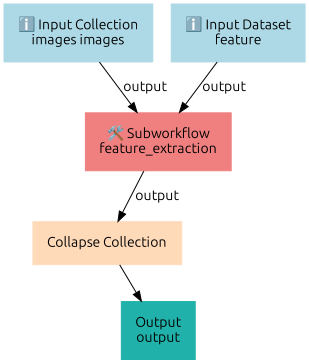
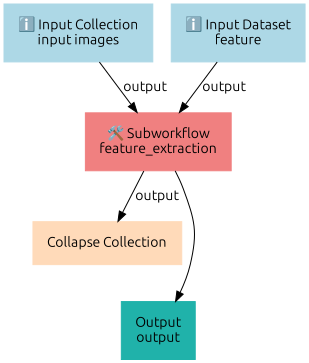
node "ℹ️ Input Collection images images": label "ℹ️ Input Collection images images" -> "ℹ️ Input Collection input images"
edge "Collapse Collection" -> "Output output": now "🛠️ Subworkflow feature_extraction" -> "Output output"
